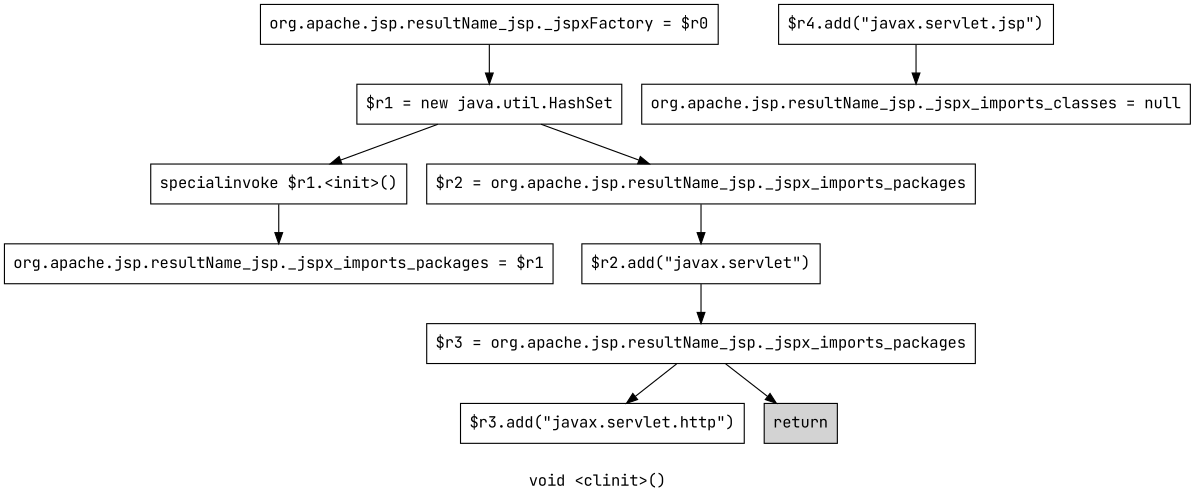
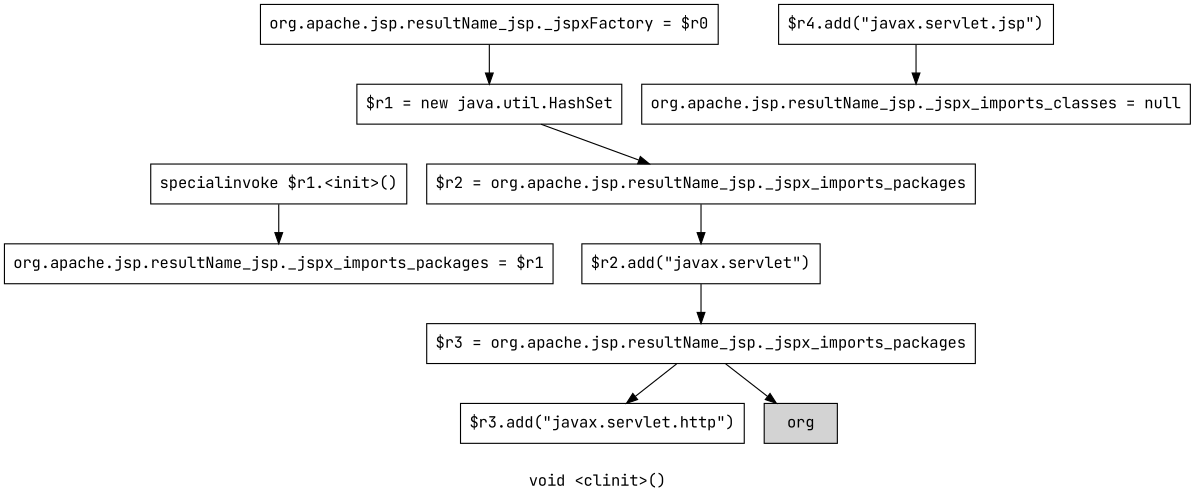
edge "$r1 = new java.util.HashSet" -> "specialinvoke $r1.<init>()": removed
node "return": label "return" -> "org"
